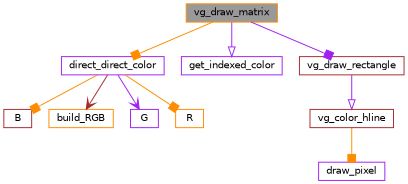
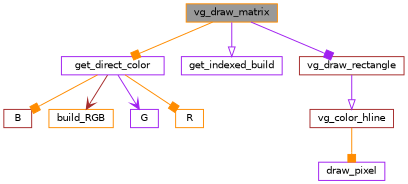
node "direct_direct_color": label "direct_direct_color" -> "get_direct_color"
node "get_indexed_color": label "get_indexed_color" -> "get_indexed_build"
